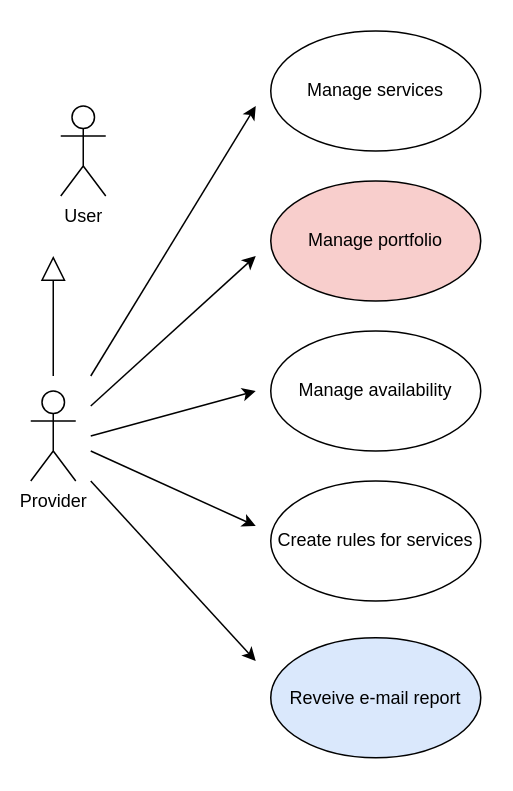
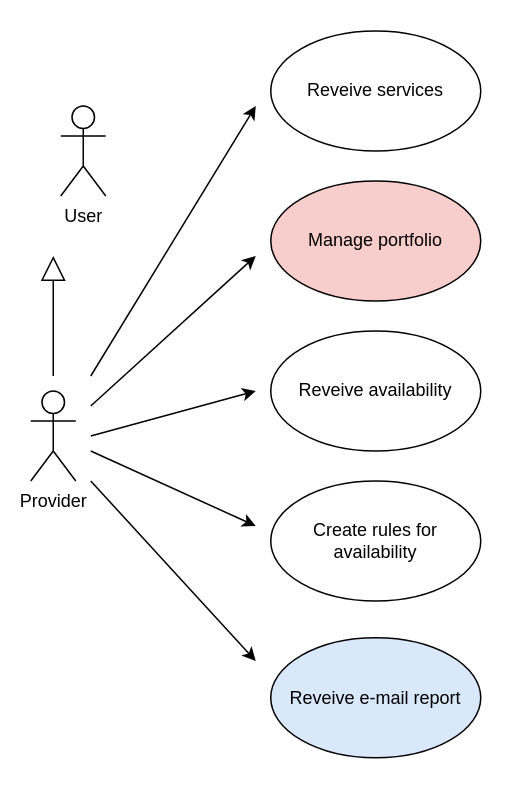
node "Manage services": label "Manage services" -> "Reveive services"
node "Manage availability": label "Manage availability" -> "Reveive availability"
node "Create rules for services": label "Create rules for services" -> "Create rules for availability"
